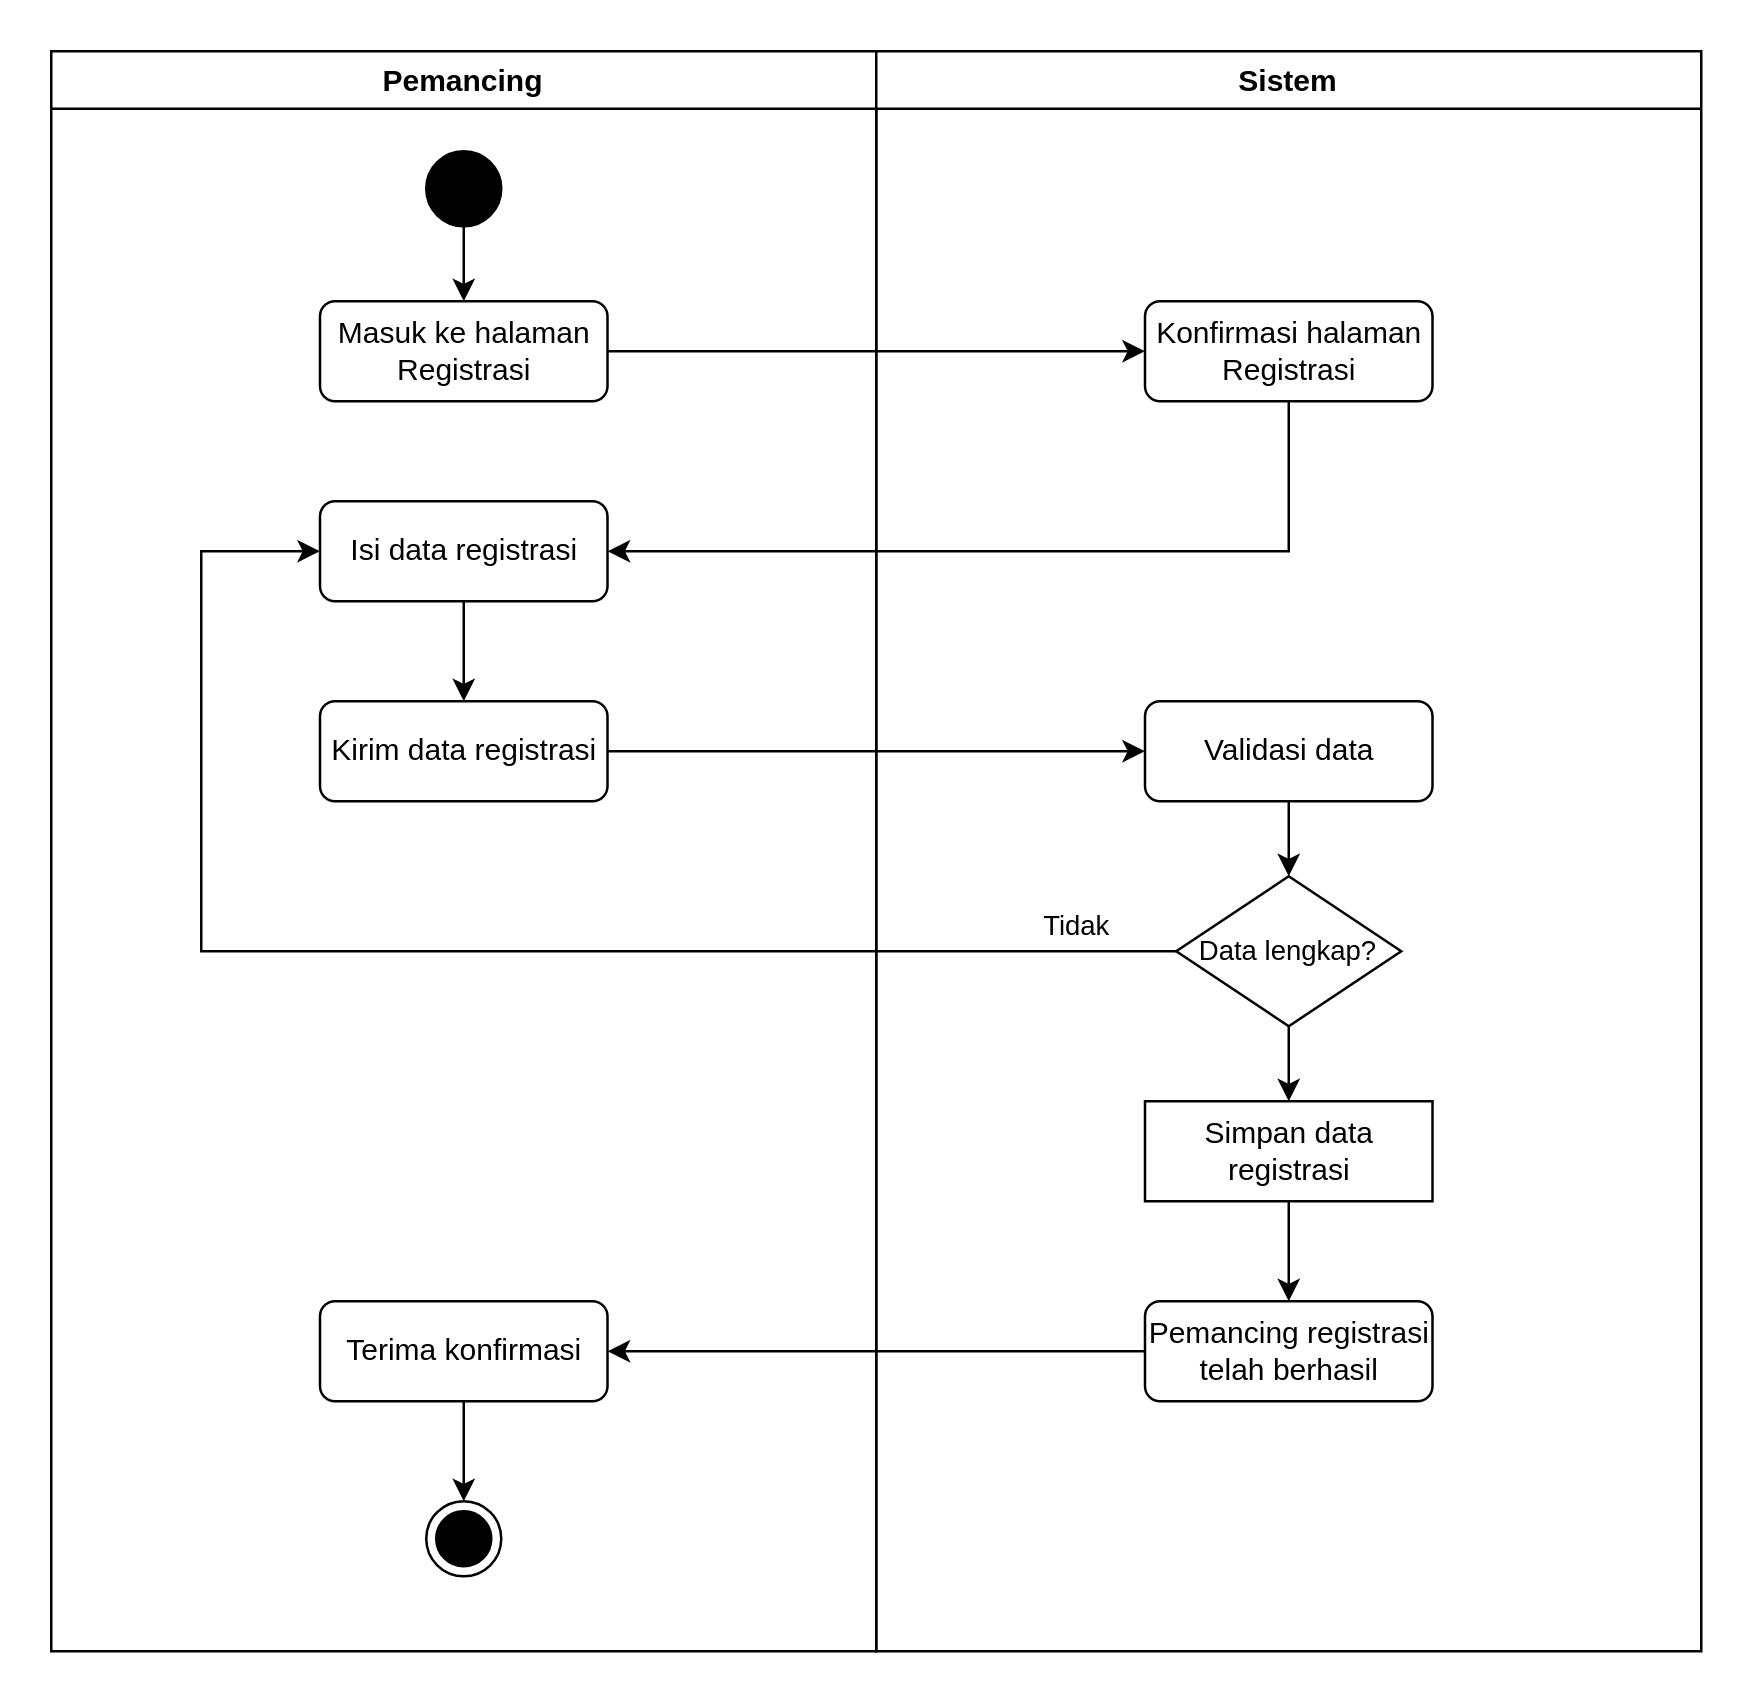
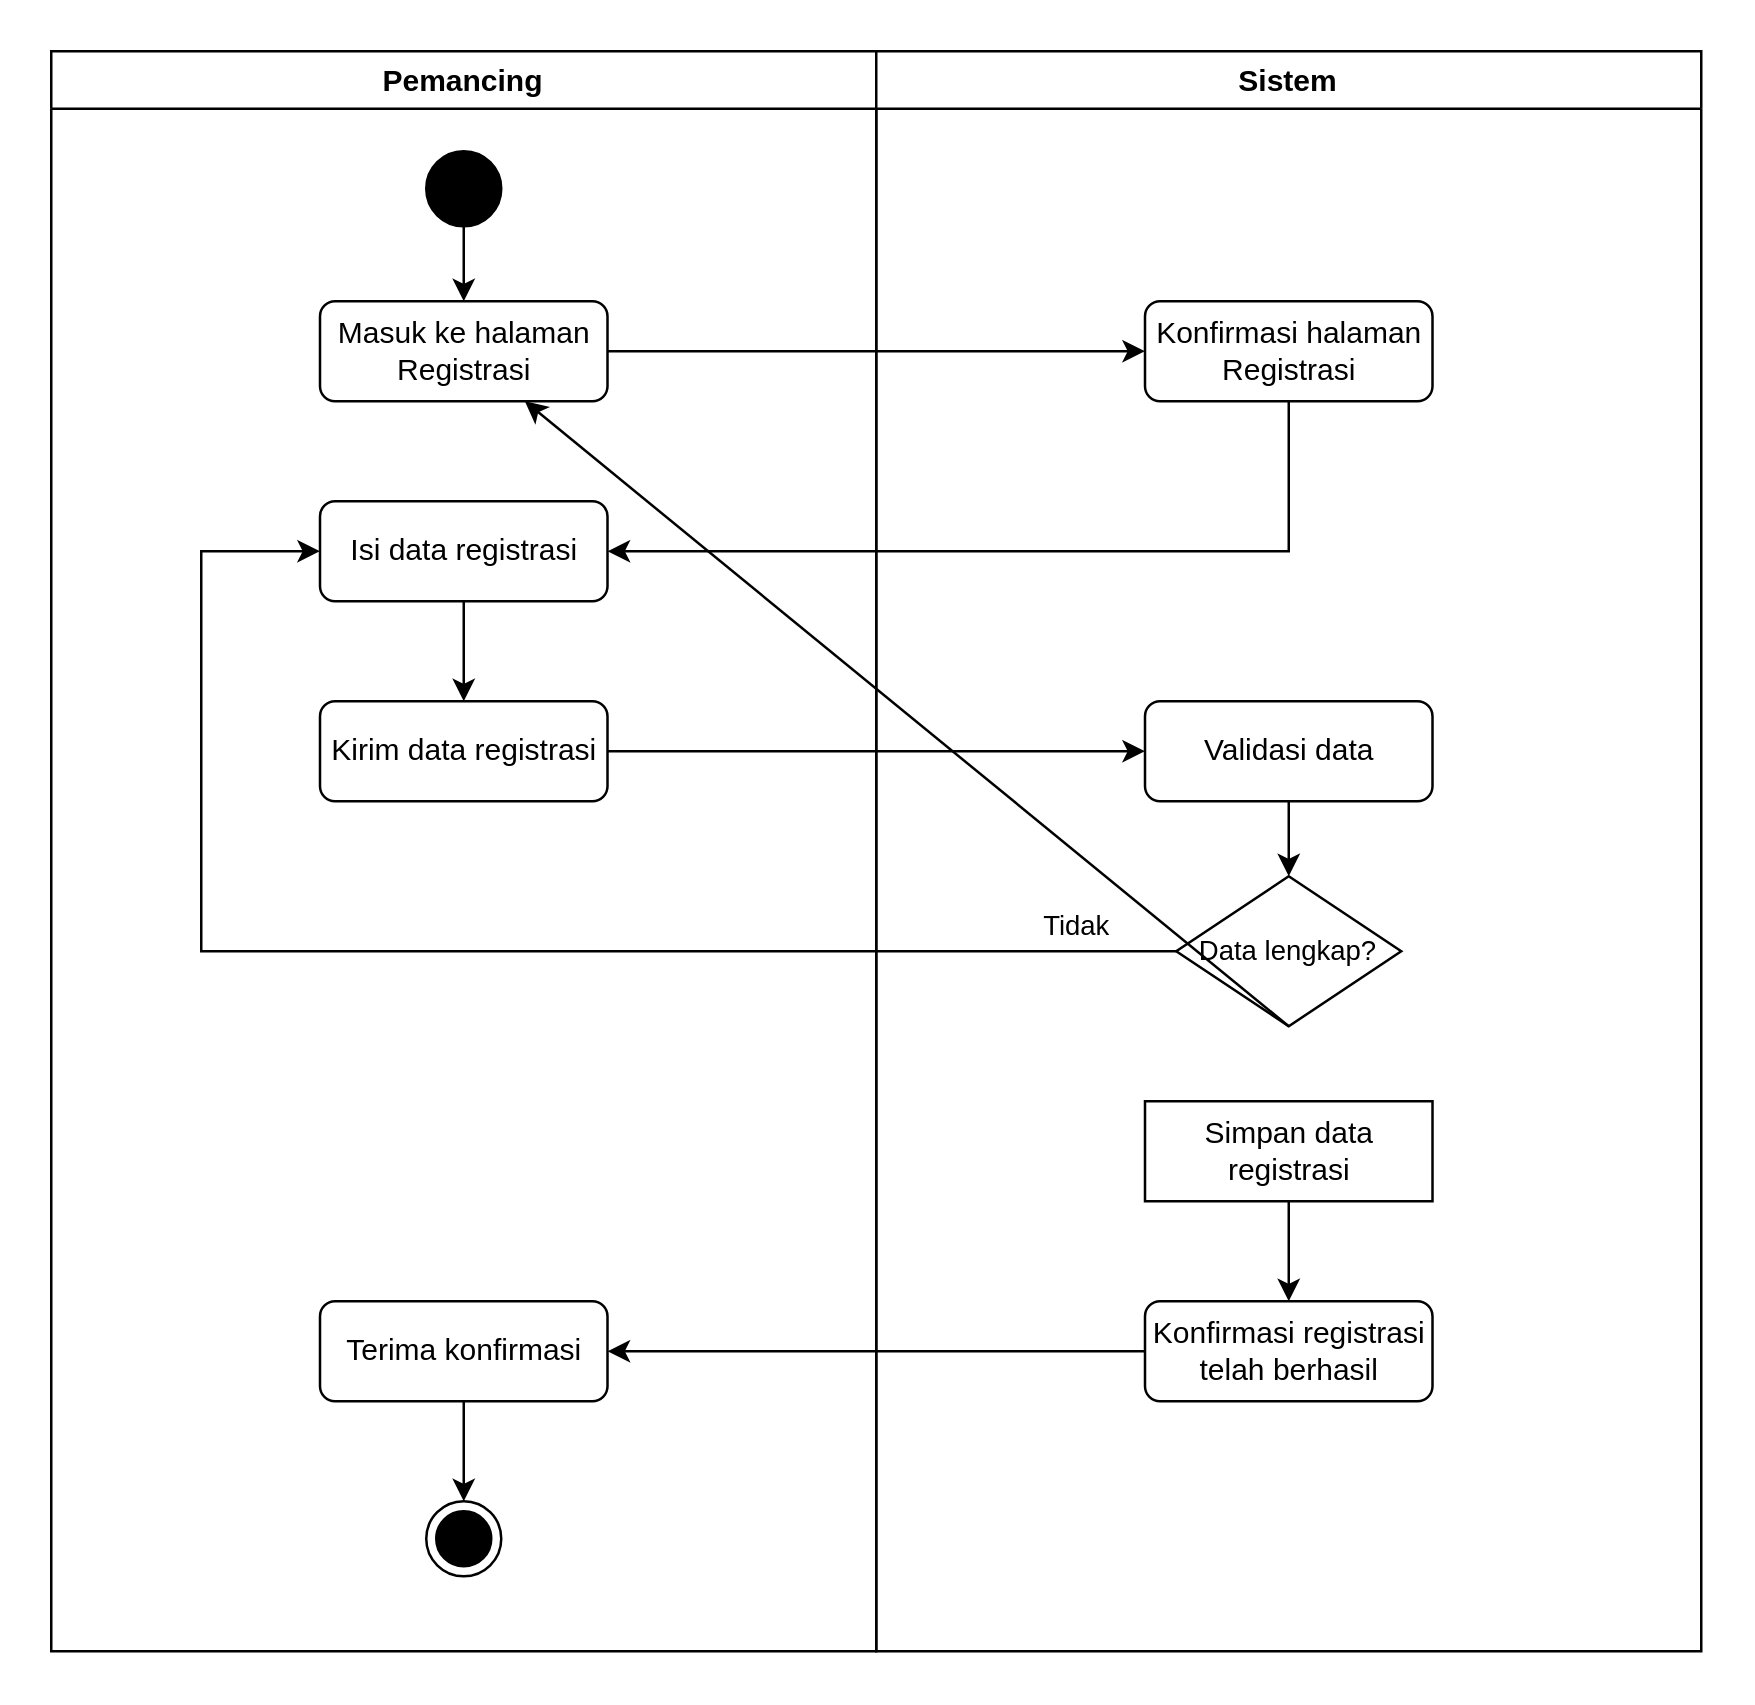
edge "Data lengkap?" -> "Simpan data registrasi": now "Data lengkap?" -> "Masuk ke halaman Registrasi"
node "Pemancing registrasi telah berhasil": label "Pemancing registrasi telah berhasil" -> "Konfirmasi registrasi telah berhasil"
